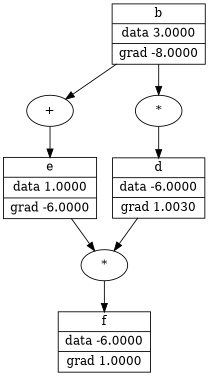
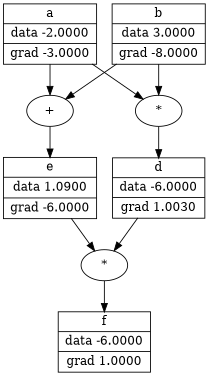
node "a": added
node "e": text "data 1.0000" -> "data 1.0900"
